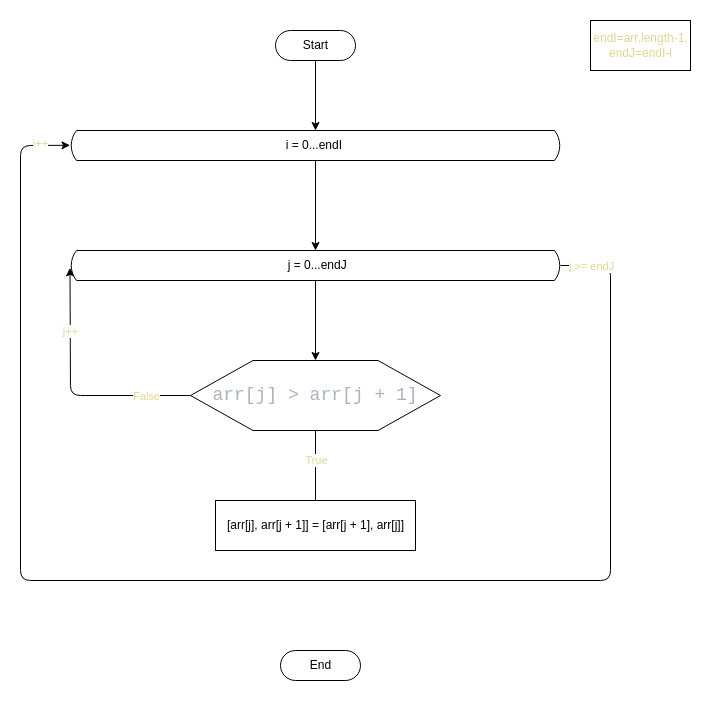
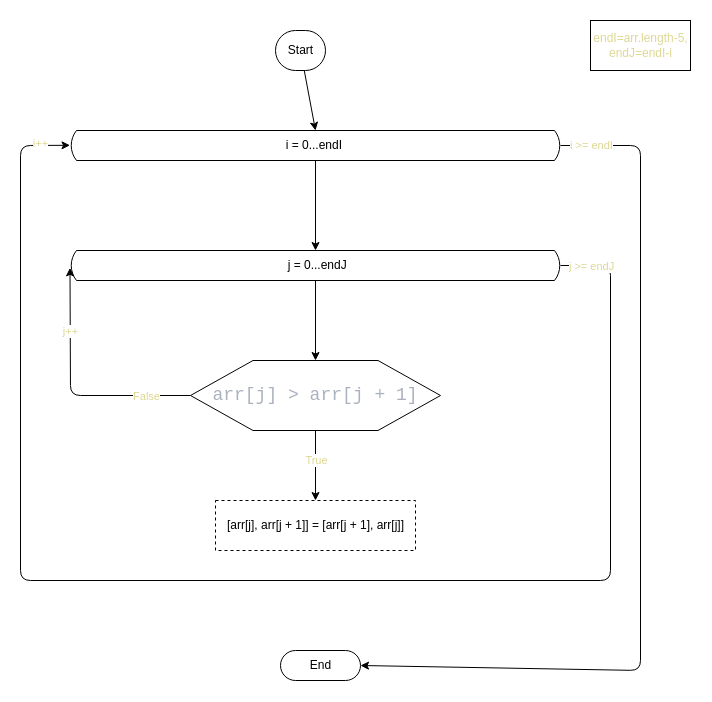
node "Start": size 80x30 -> 50x40
node "endI=arr.length-1, endJ=endI-i": label "endI=arr.length-1, endJ=endI-i" -> "endI=arr.length-5, endJ=endI-i"
edge "arr[j] > arr[j + 1]" -- "[arr[j], arr[j + 1]] = [arr[j + 1], arr[j]]": arrowhead none -> classic
node "[arr[j], arr[j + 1]] = [arr[j + 1], arr[j]]": style solid -> dashed
edge "i = 0...endI" -> "End": added, label "i >= endI"
